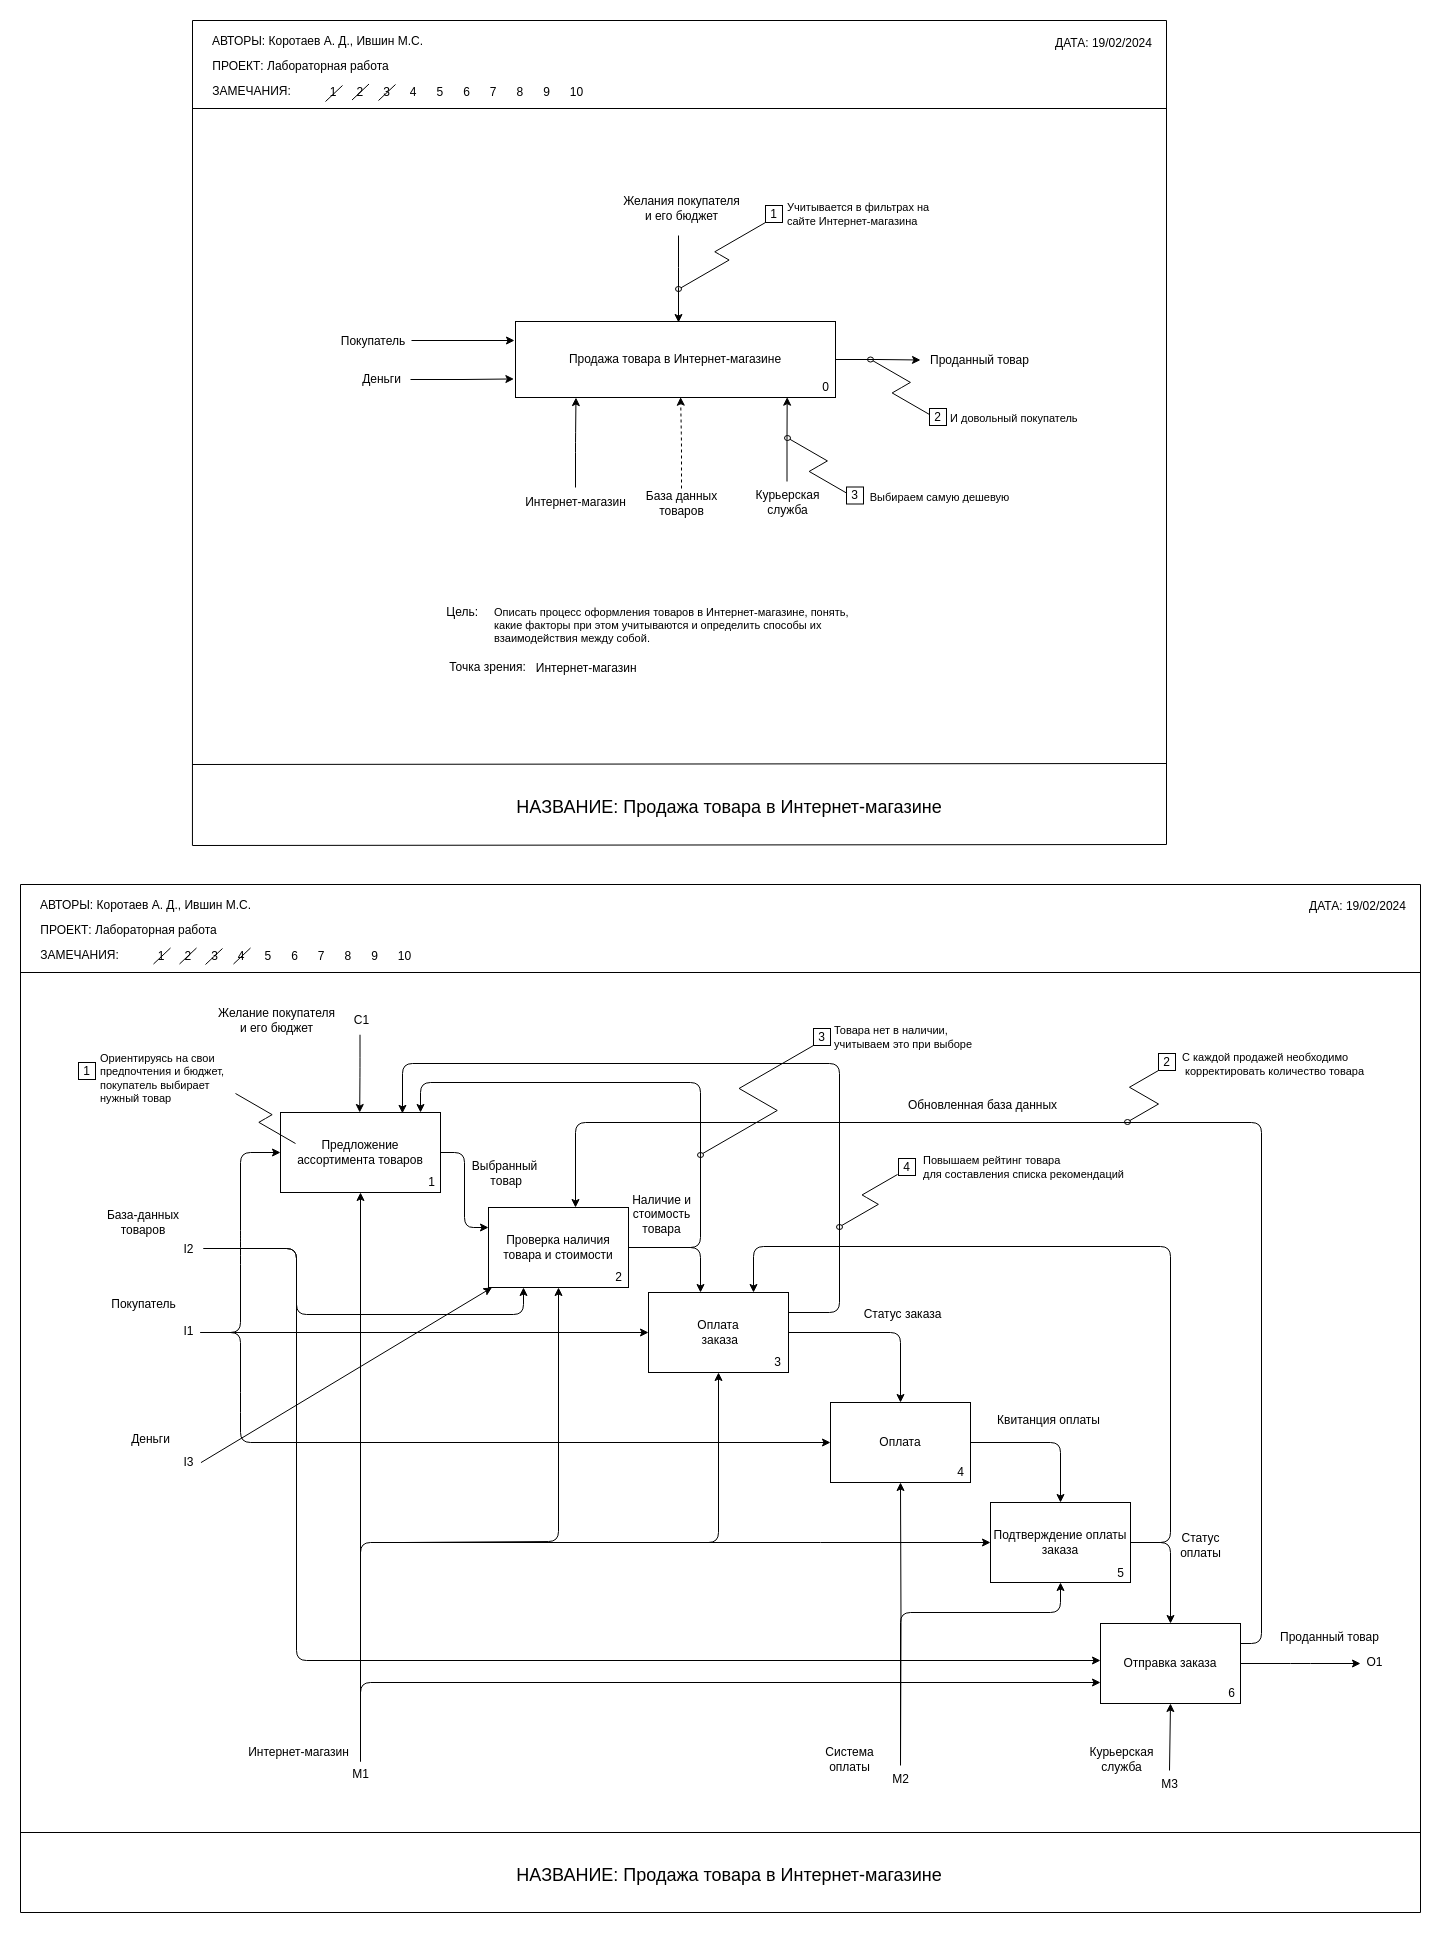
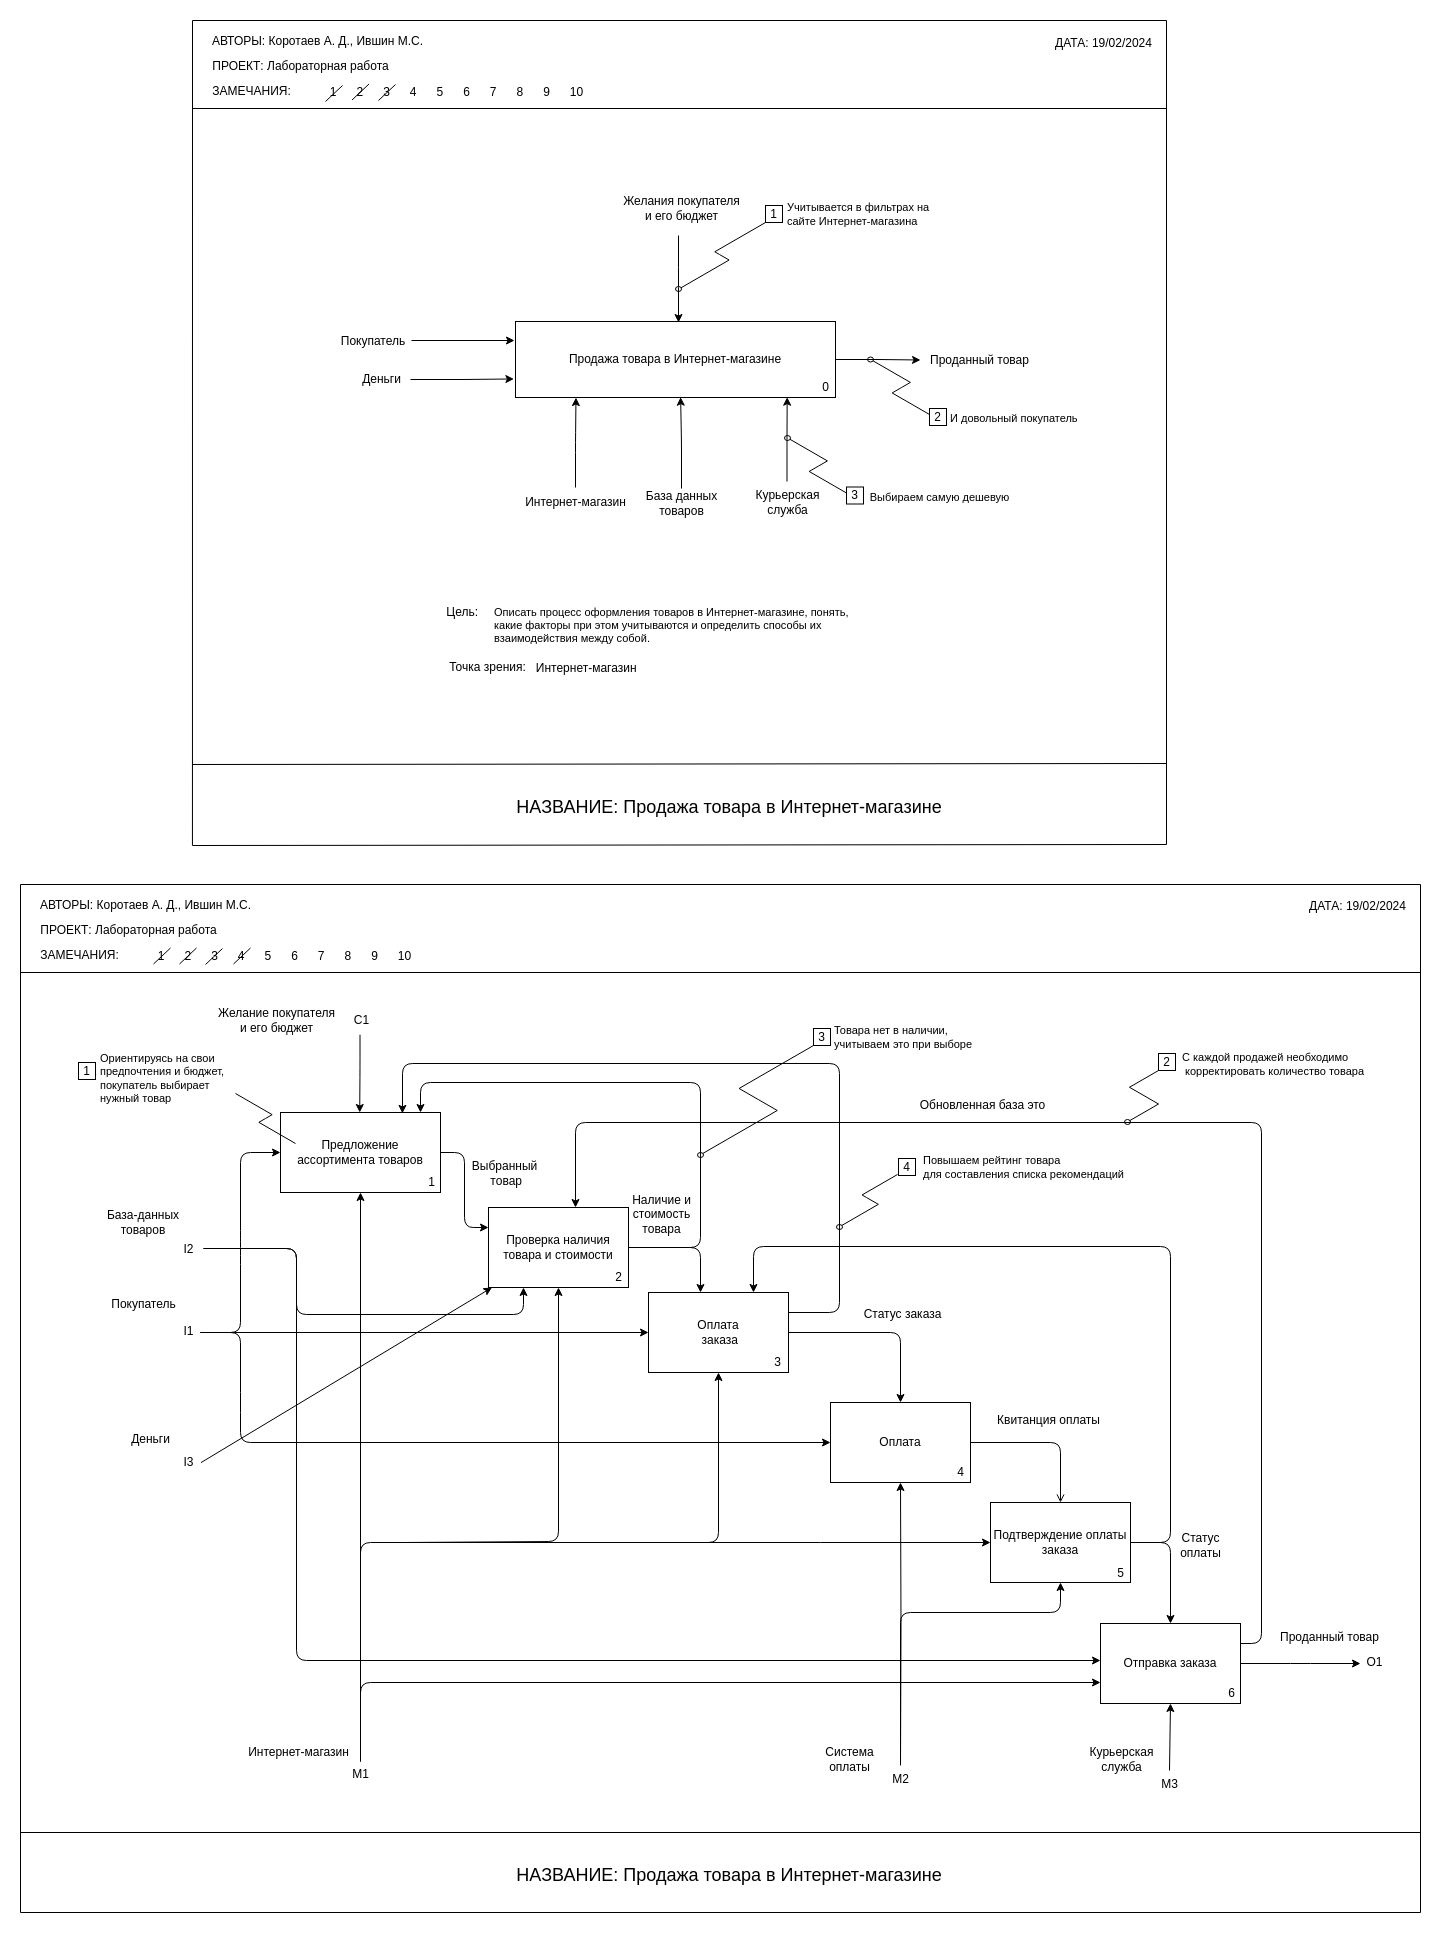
edge "База данных товаров" -> "Продажа товара в Интернет-магазине": style dashed -> solid
node "Обновленная база данных": label "Обновленная база данных" -> "Обновленная база это"
edge "Оплата" -> "Подтверждение оплаты заказа": arrowhead classic -> open
